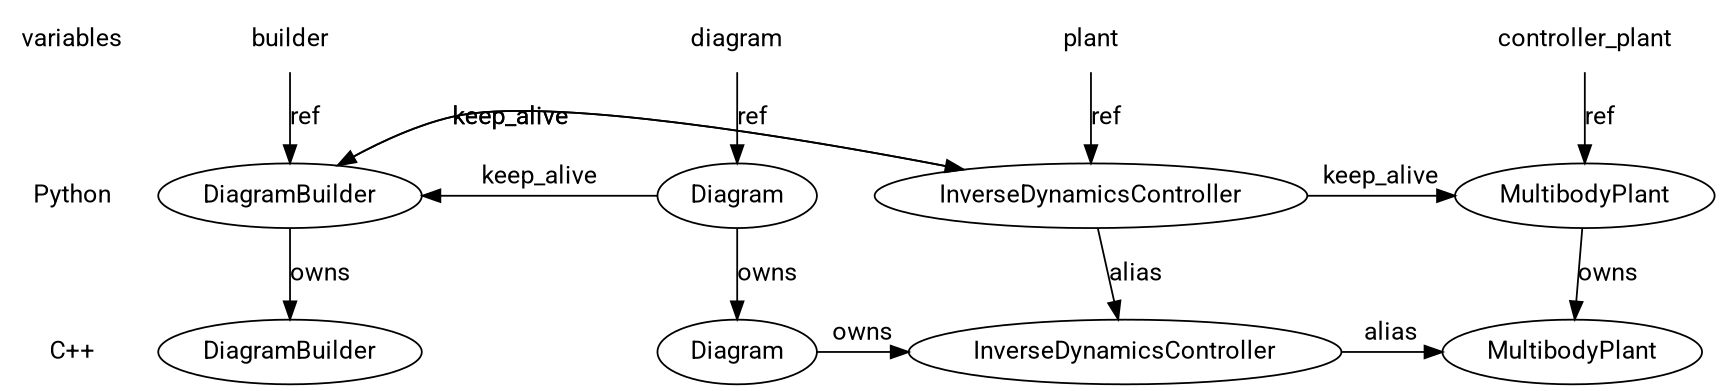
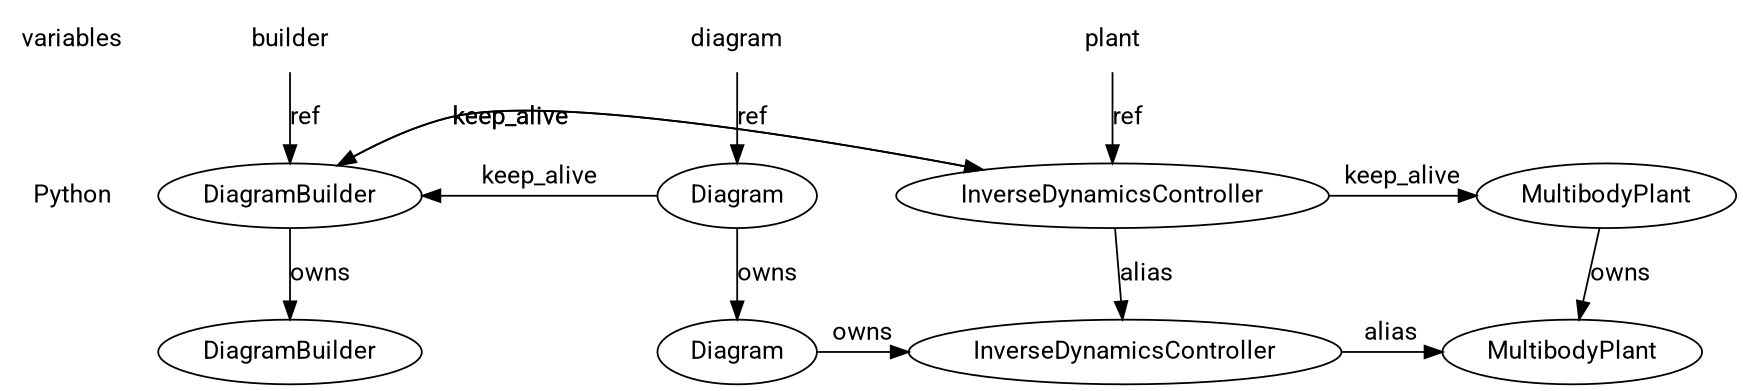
node "controller_plant": removed
node "C++": removed
